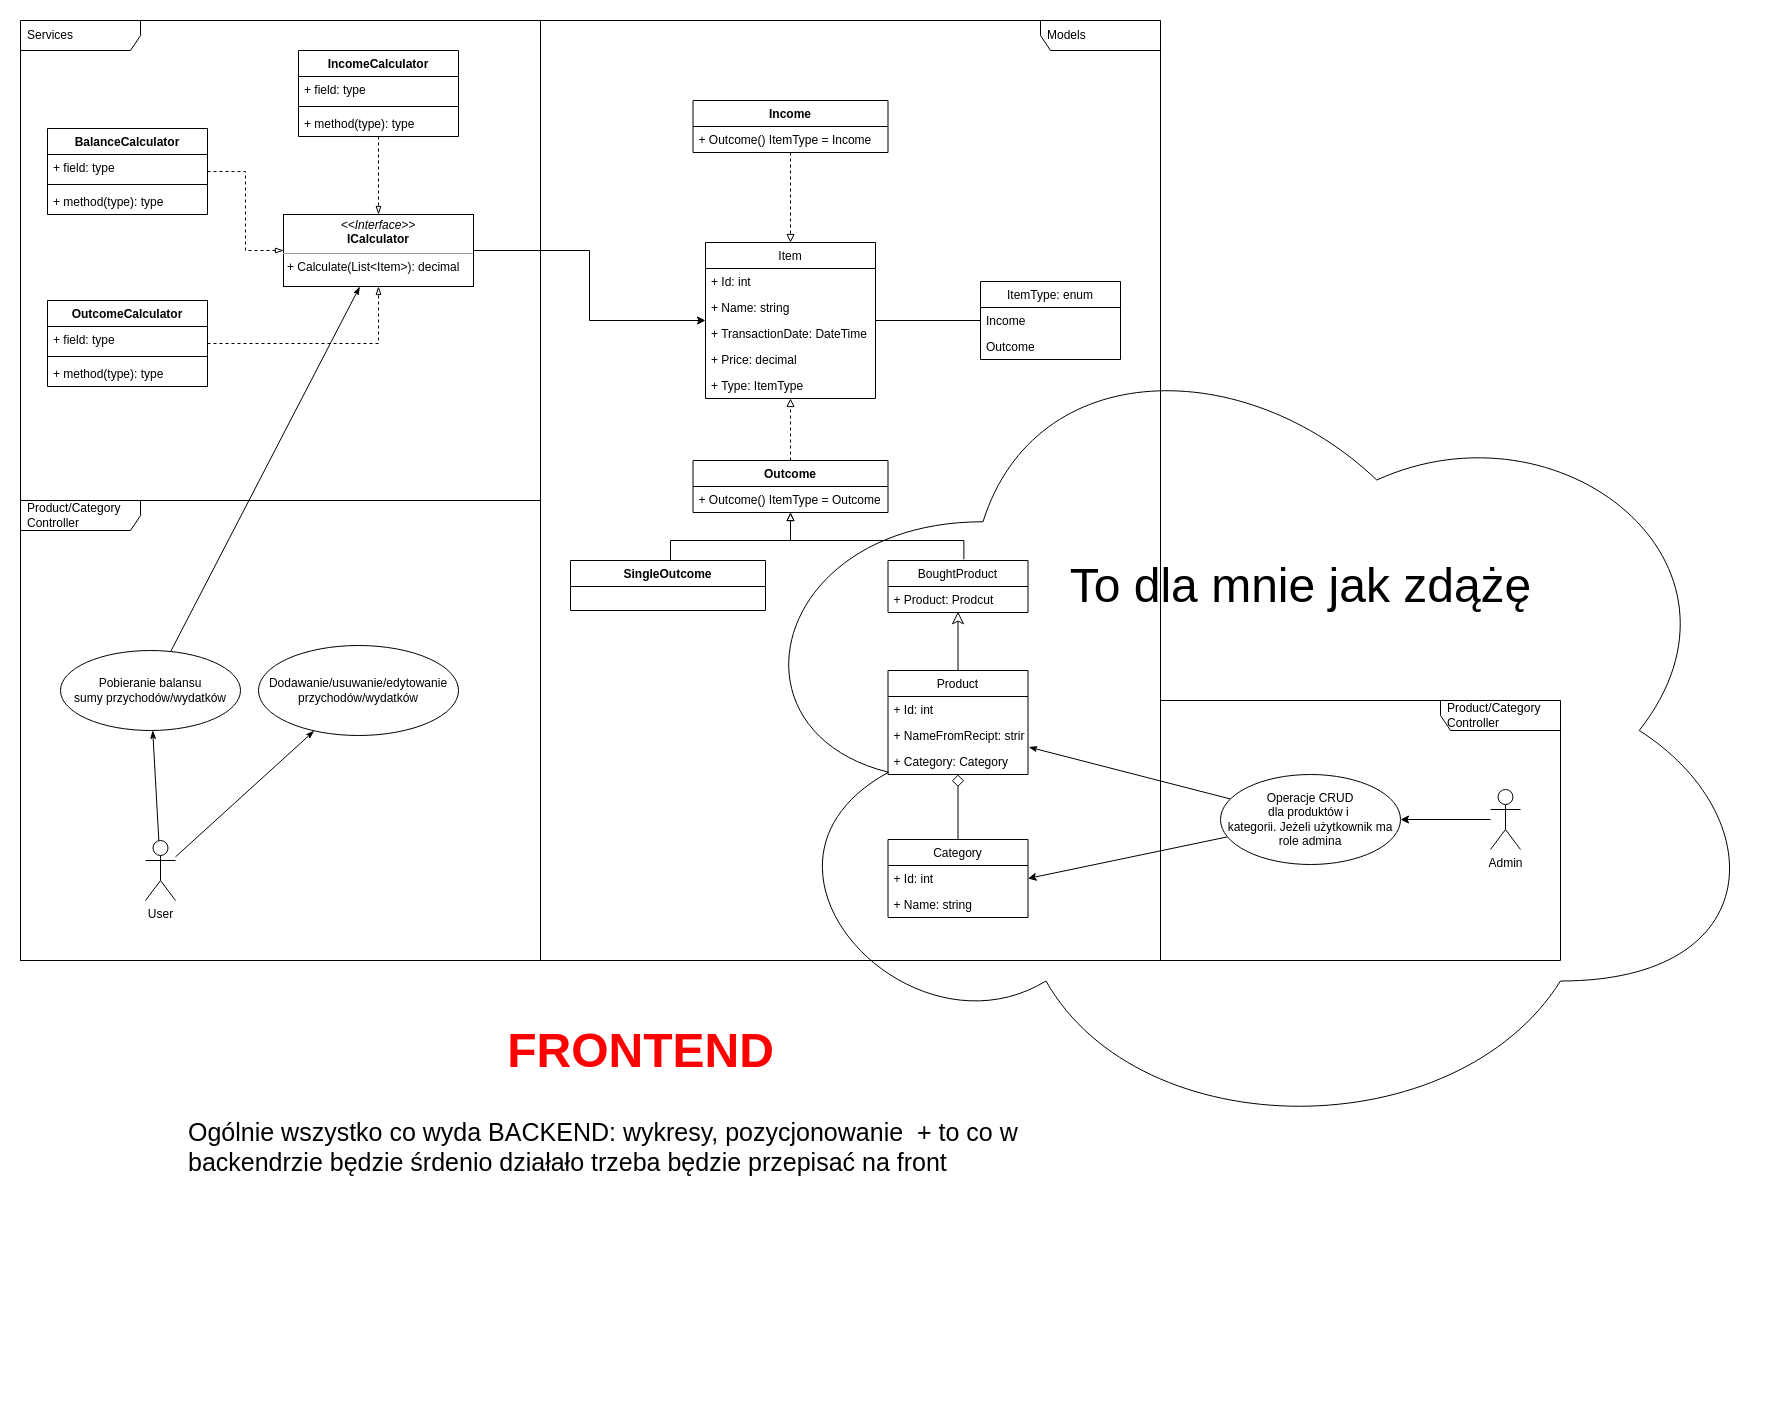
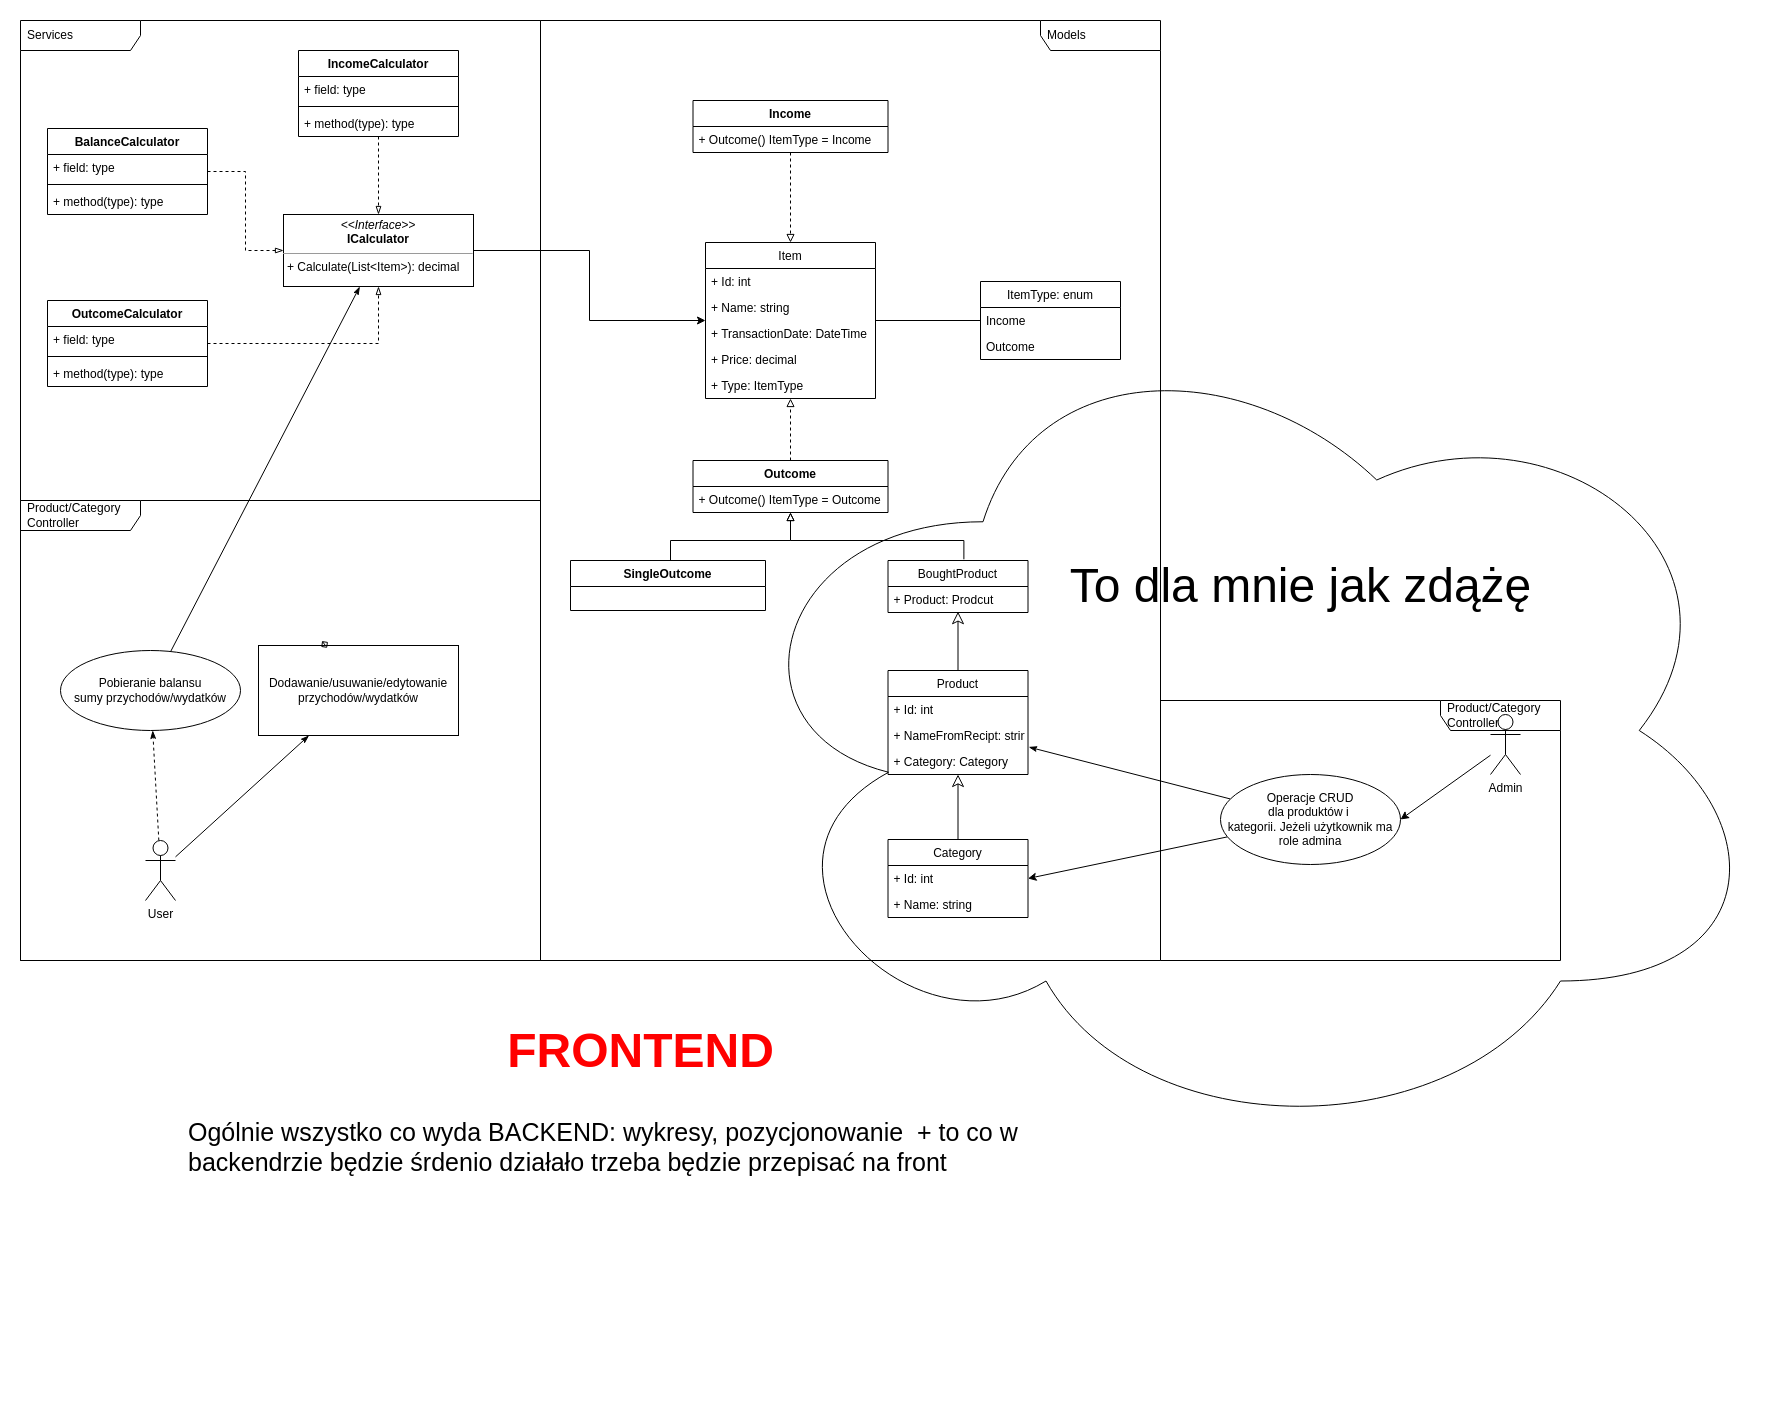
node "Dodawanie/usuwanie/edytowanie przychodów/wydatków": shape ellipse -> rectangle
edge "Category" -> "Product": arrowhead diamond -> classic
edge "User" -> "Pobieranie balansu sumy przychodów/wydatków": style solid -> dashed
node "Admin": moved (1506, 820) -> (1506, 745)
